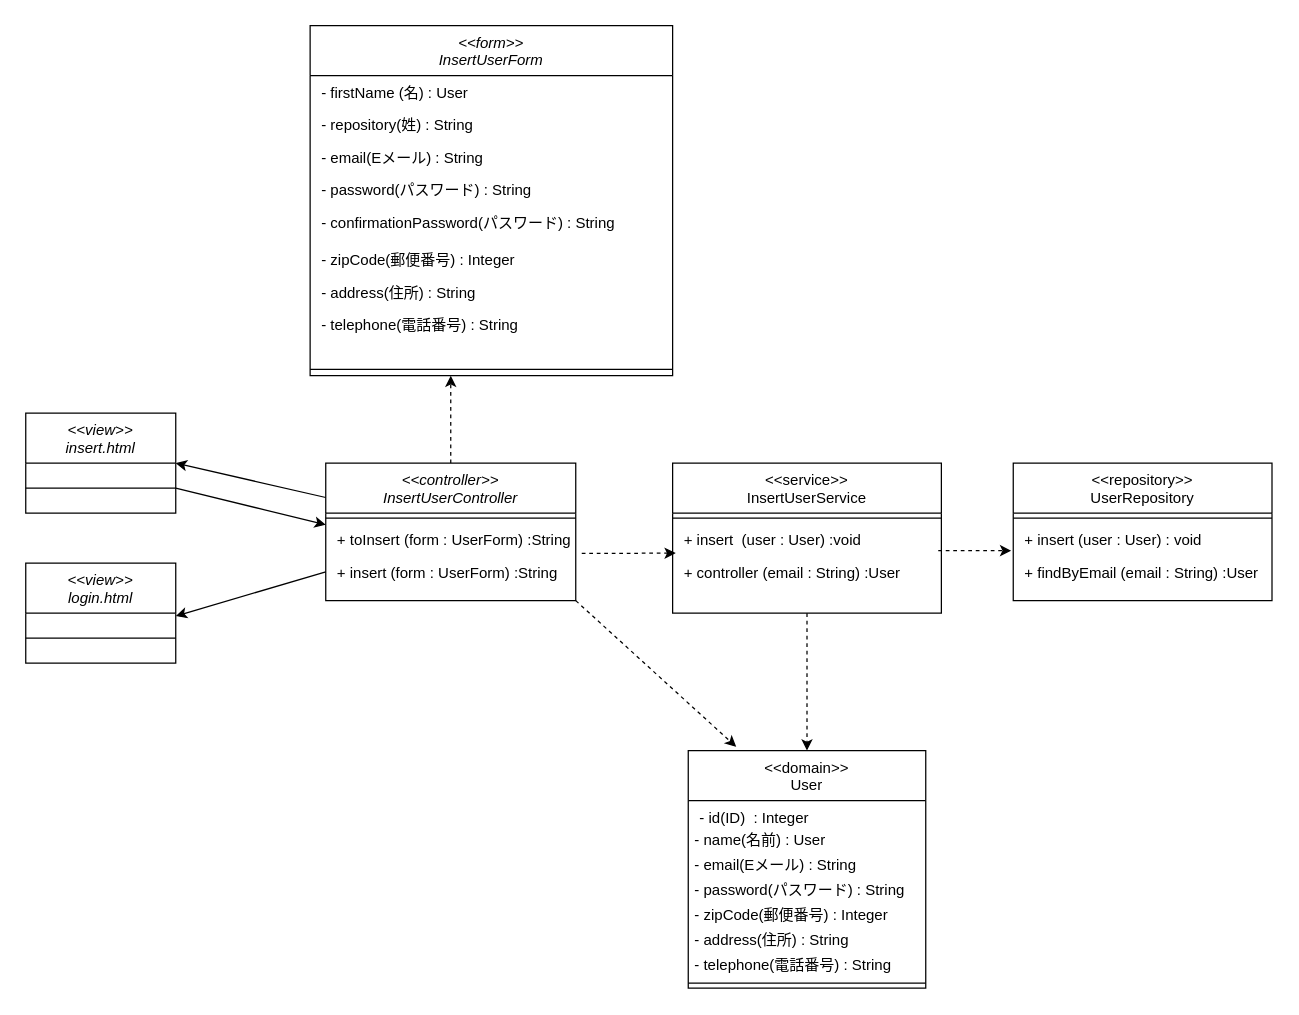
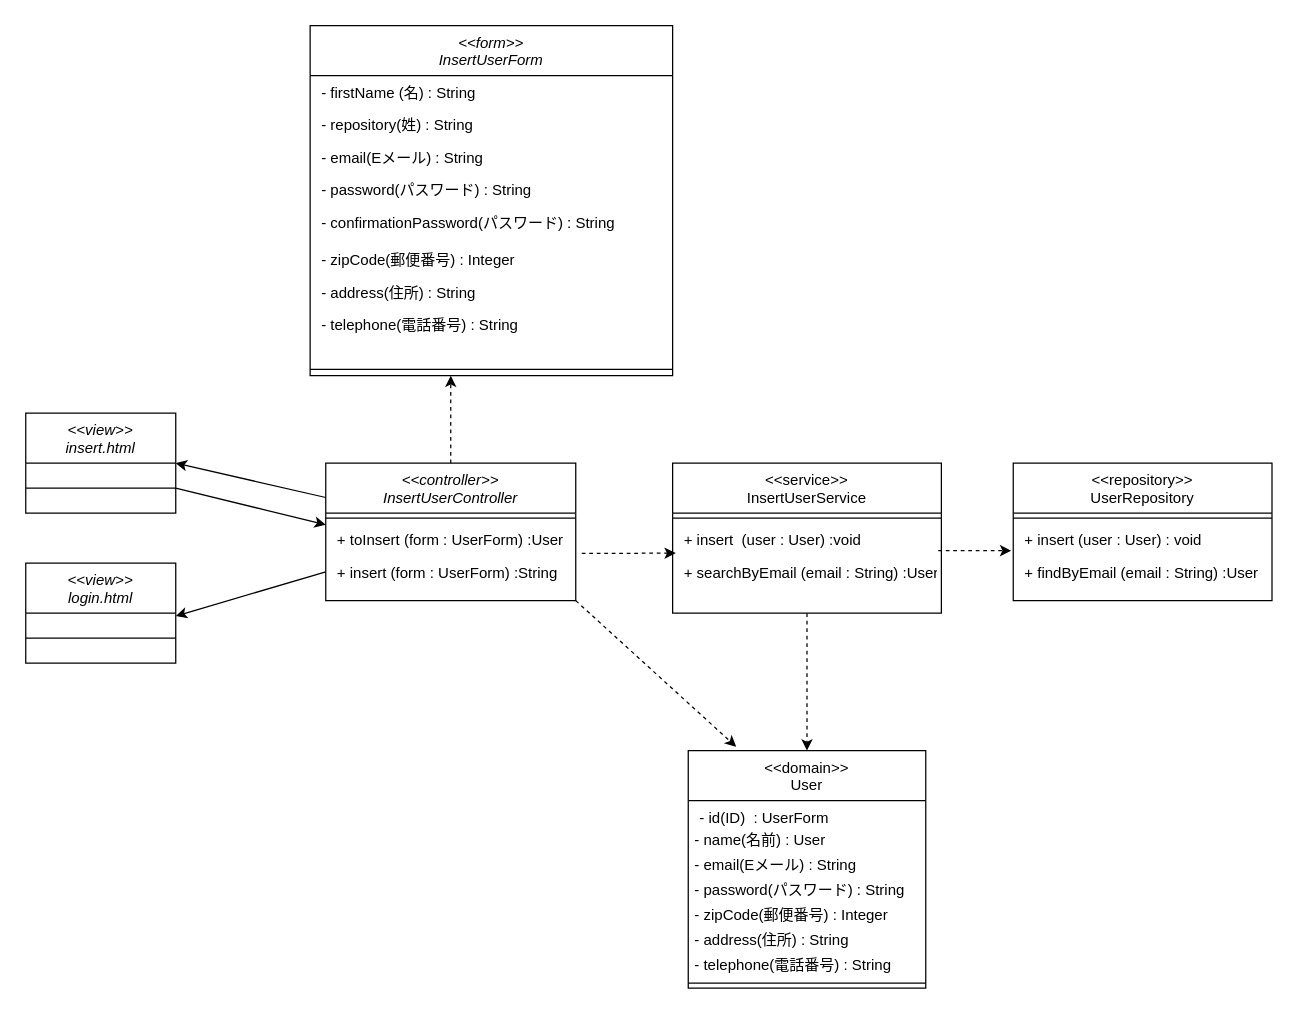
node "- firstName (名) : User": label "- firstName (名) : User" -> "- firstName (名) : String"
node "+ toInsert (form : UserForm) :String": label "+ toInsert (form : UserForm) :String" -> "+ toInsert (form : UserForm) :User"
node "+ controller (email : String) :User": label "+ controller (email : String) :User" -> "+ searchByEmail (email : String) :User"
node "- id(ID) : Integer": label "- id(ID) : Integer" -> "- id(ID) : UserForm"
